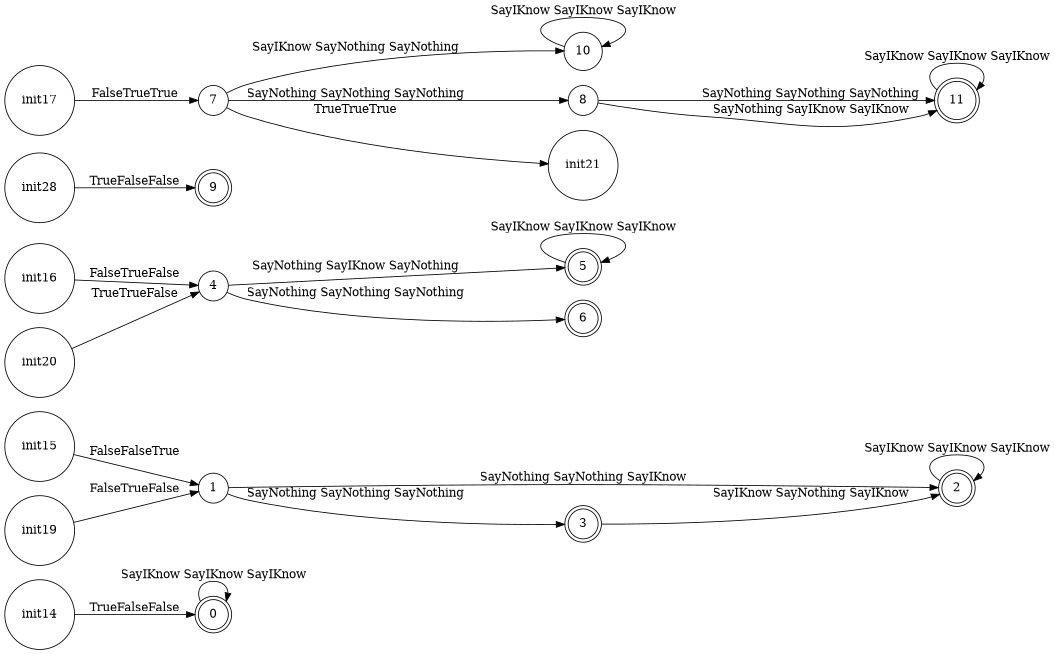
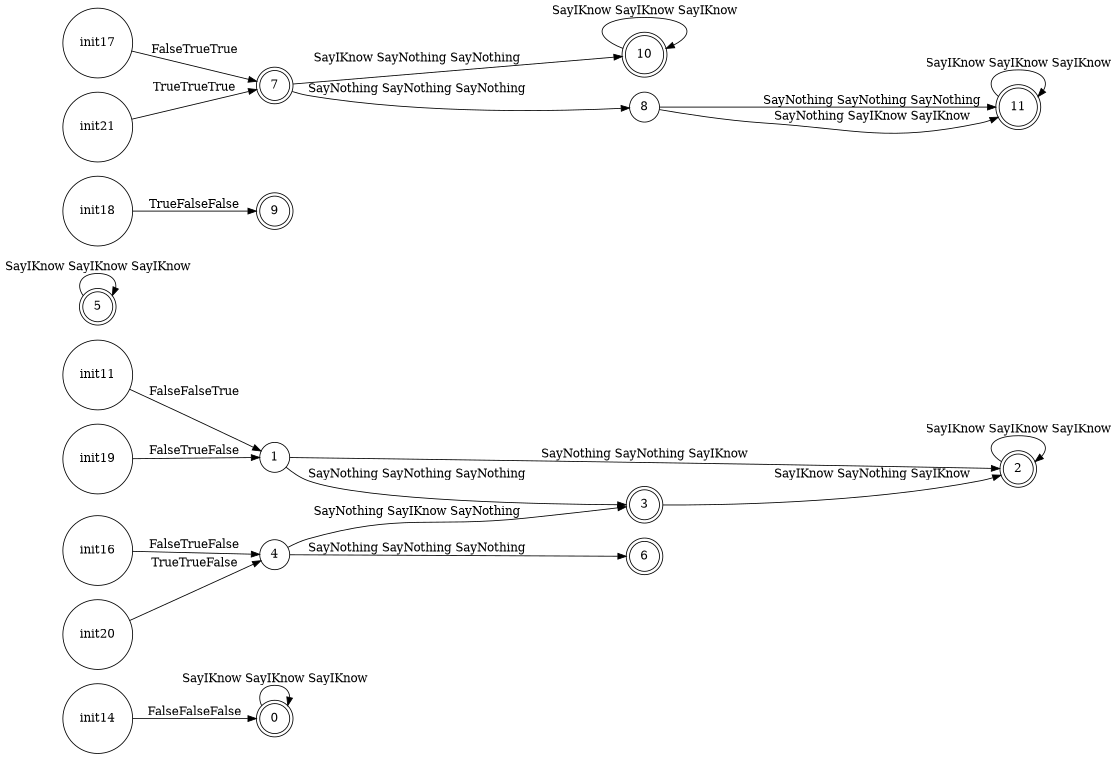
node "10": shape circle -> doublecircle
node "7": shape circle -> doublecircle
edge "7" -> "init21": reversed
node "init28": label "init28" -> "init18"
edge "4" -> "5": now "4" -> "3"
node "init15": label "init15" -> "init11"
edge "init14" -> "0": label "TrueFalseFalse" -> "FalseFalseFalse"
